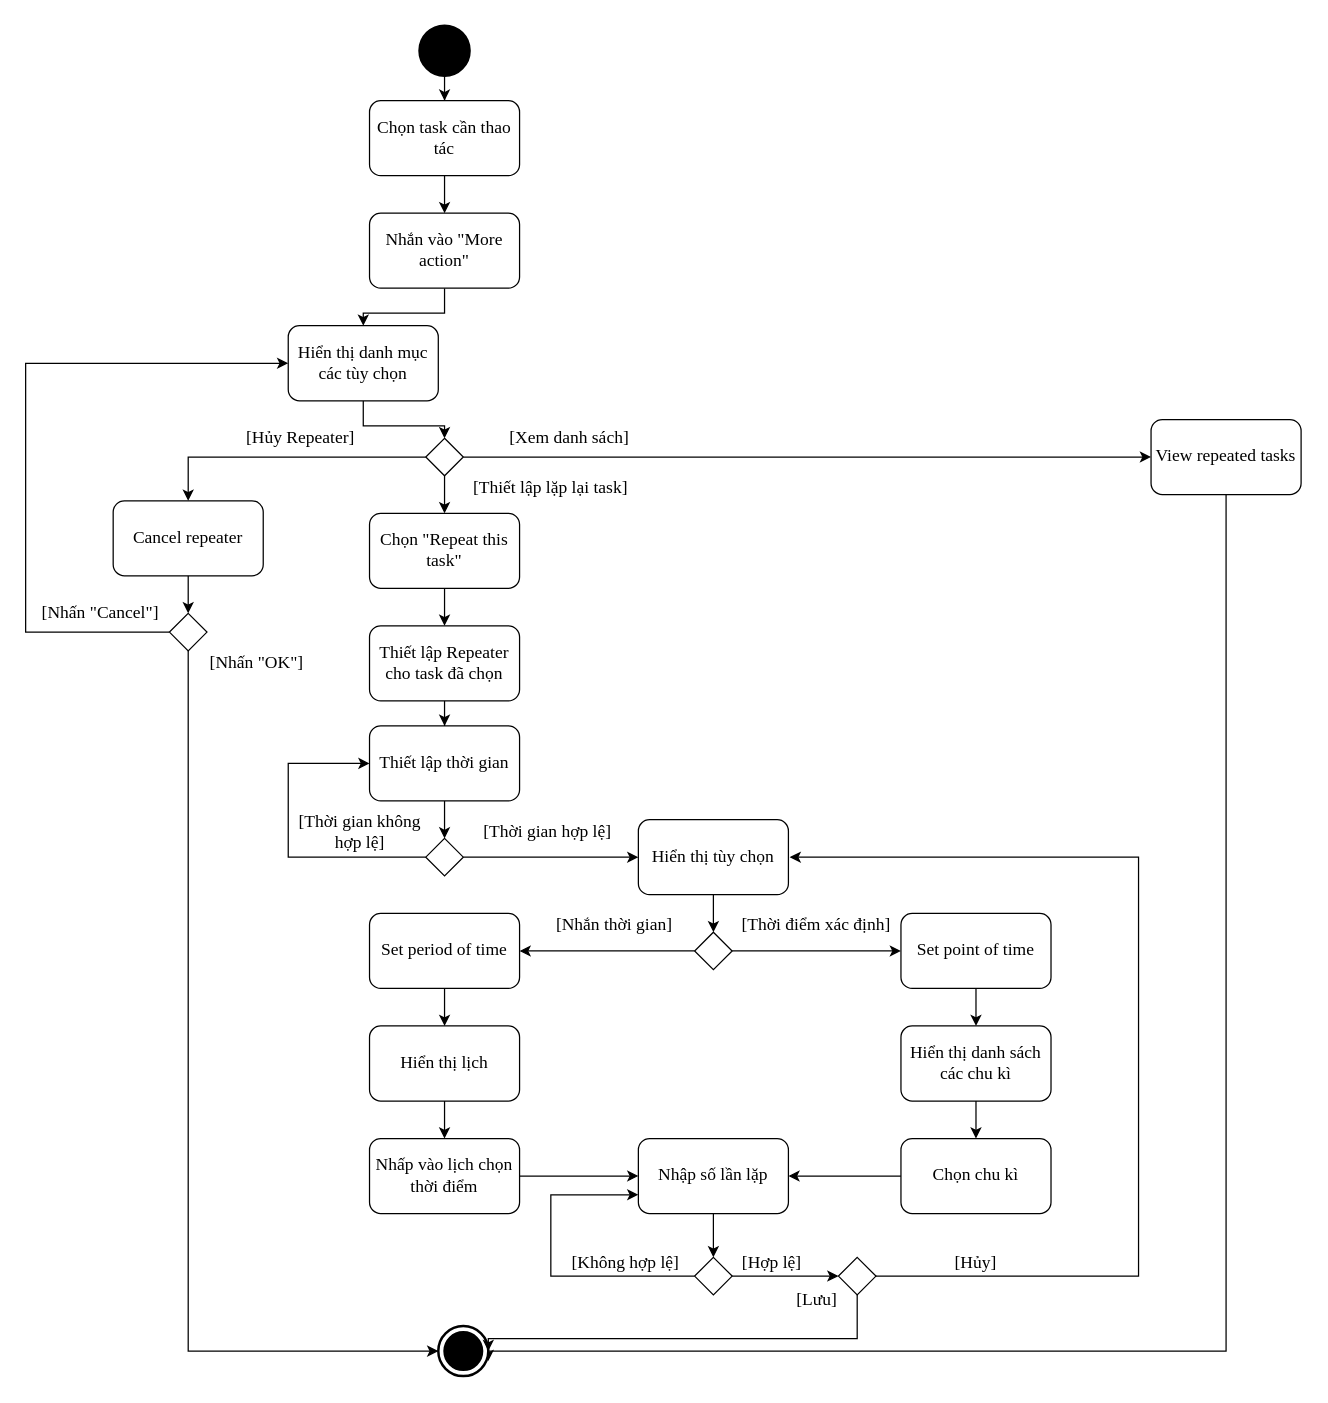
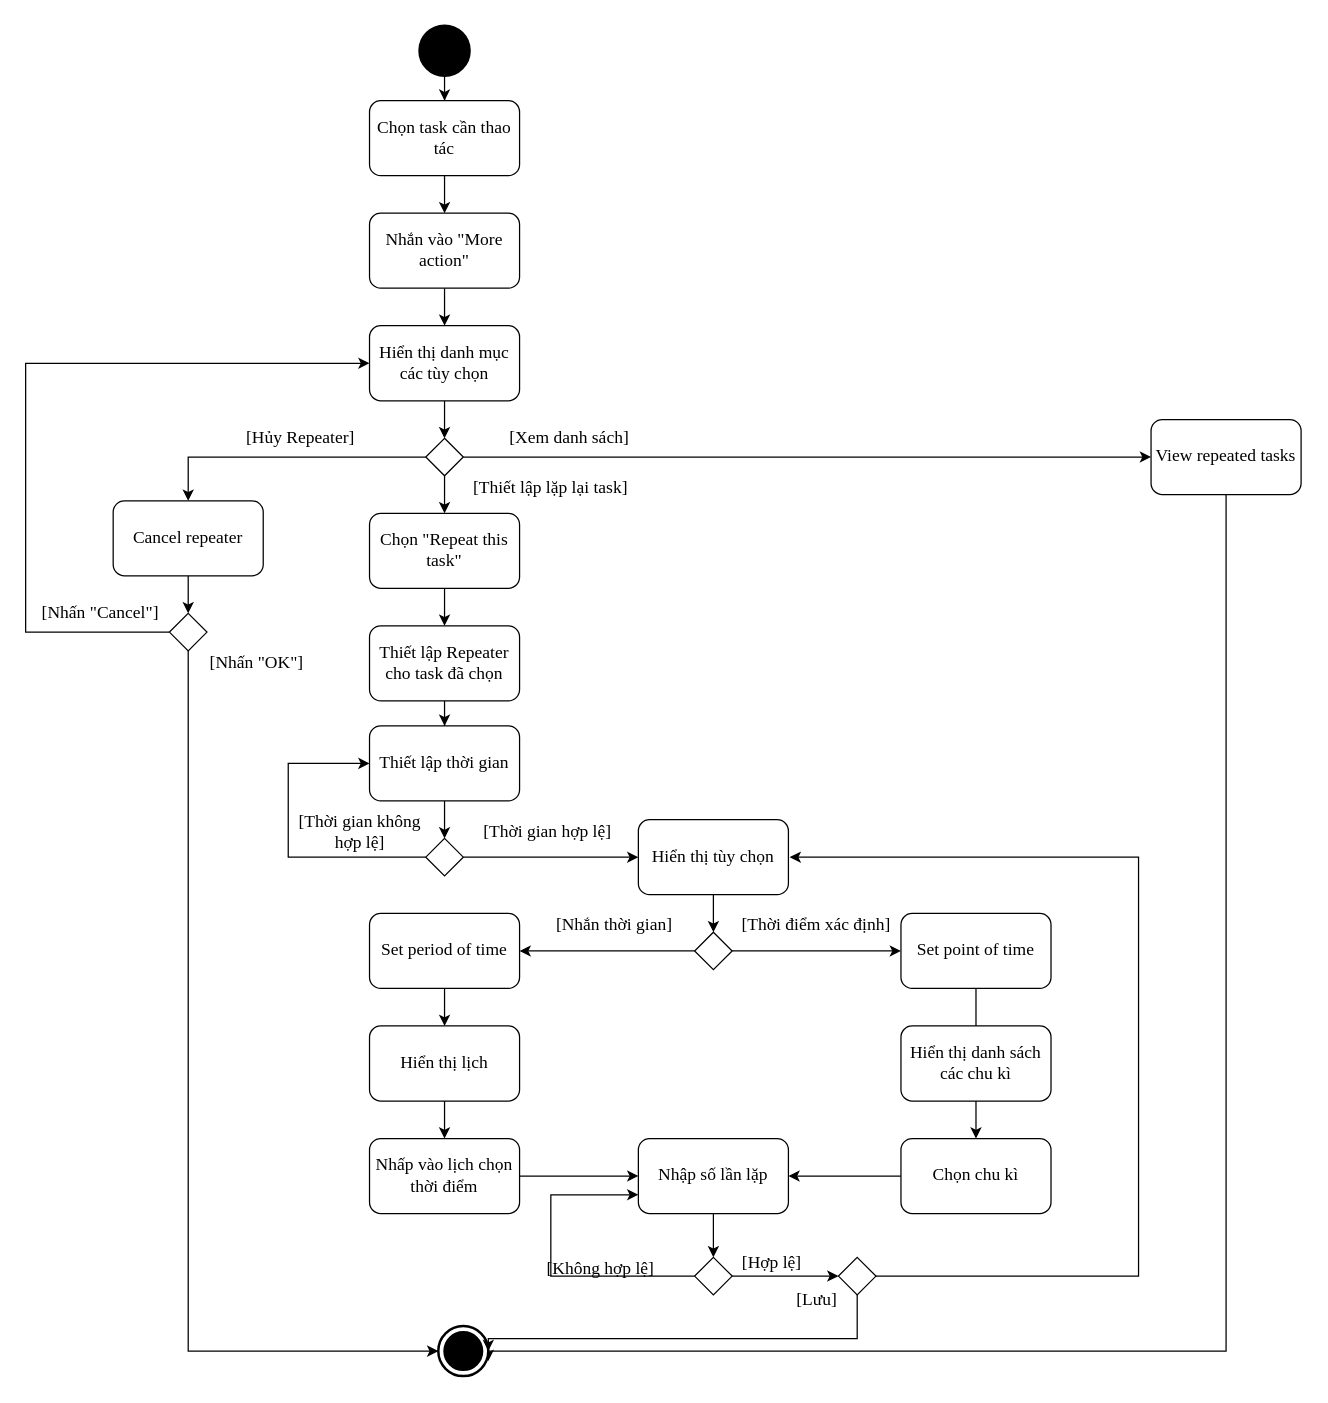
node "Hiển thị danh mục các tùy chọn": moved (363, 363) -> (444, 363)
edge "Set point of time" -> "Hiển thị danh sách các chu kì": arrowhead classic -> none
node "[Không hợp lệ]": moved (626, 1263) -> (601, 1269)
node "[Hủy]": removed
